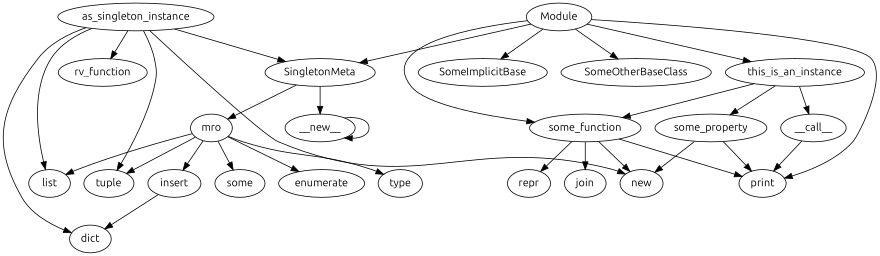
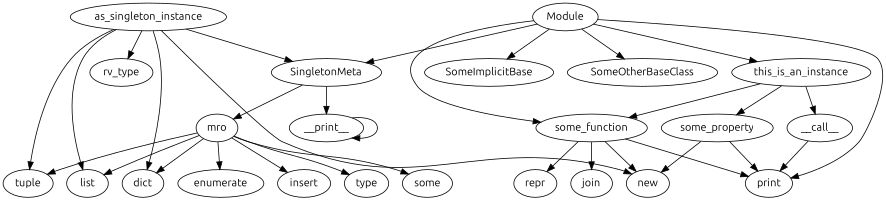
node "rv_function": label "rv_function" -> "rv_type"
node "__new__": label "__new__" -> "__print__"
edge "insert" -> "dict": now "mro" -> "dict"
